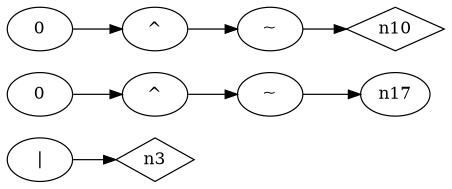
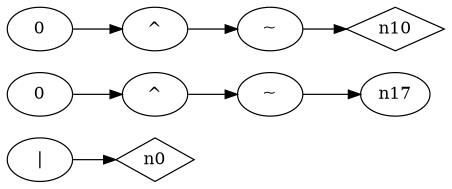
node "n3": label "n3" -> "n0"
